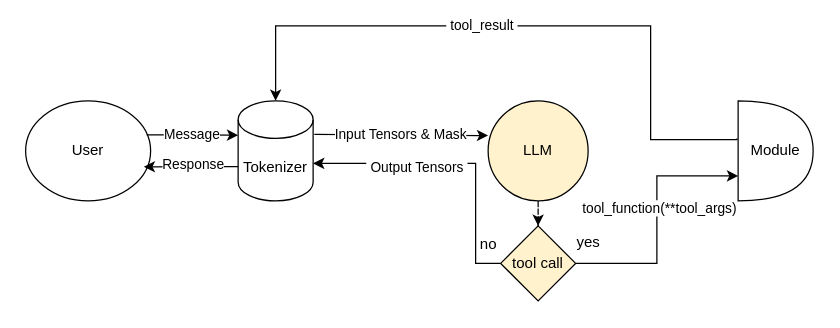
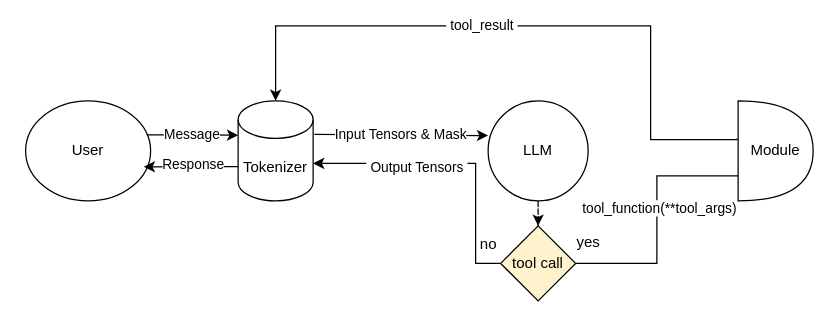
node "LLM": fillcolor #fff2cc -> #ffffff
edge "tool call" -> "Module": arrowhead classic -> none
